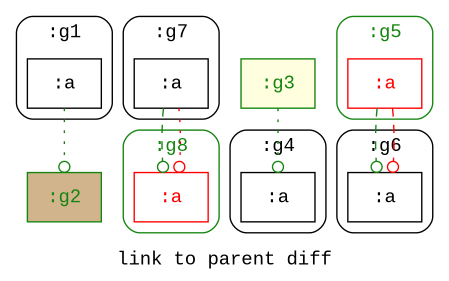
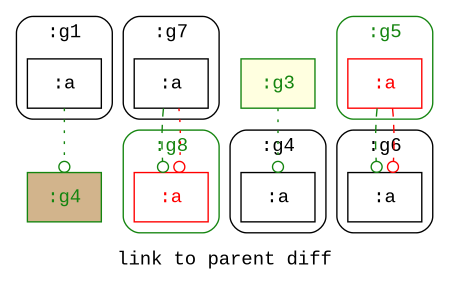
node ":g2": label ":g2" -> ":g4"
